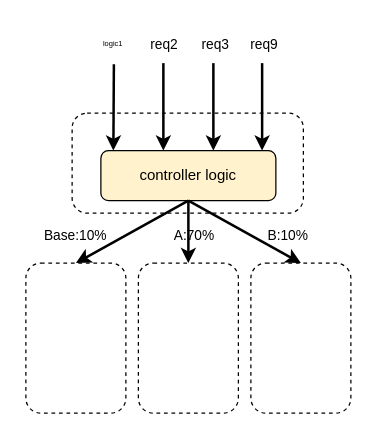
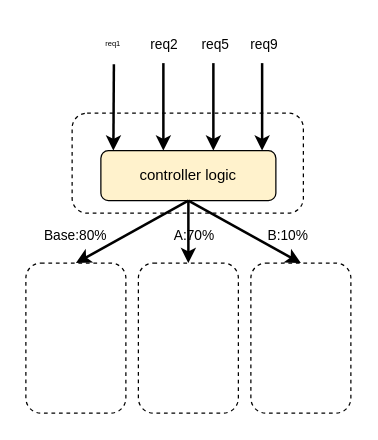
node "logic1": label "logic1" -> "req1"
node "req3": label "req3" -> "req5"
node "Base:10%": label "Base:10%" -> "Base:80%"
